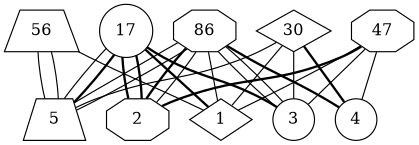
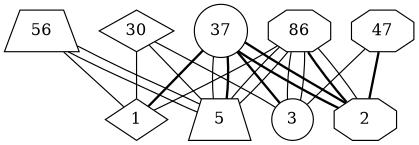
node "17": label "17" -> "37"
edge "47" -- "1": removed
node "4": removed
